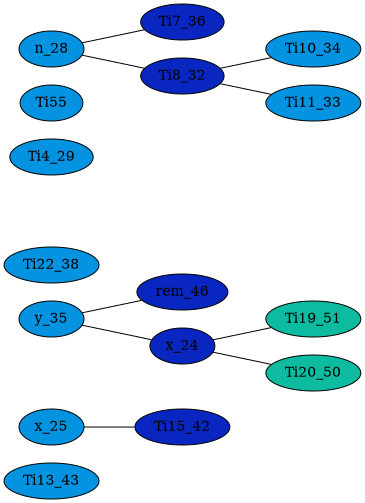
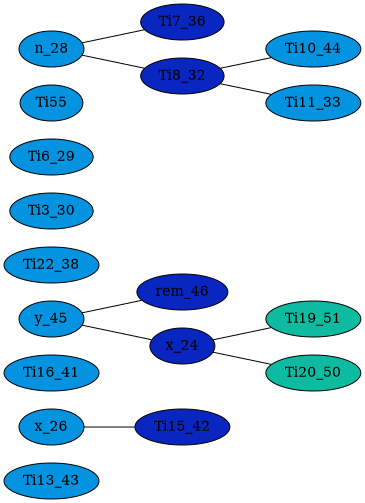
node "Ti10_34": label "Ti10_34" -> "Ti10_44"
node "Ti4_29": label "Ti4_29" -> "Ti6_29"
node "Ti3_30": added
node "y_35": label "y_35" -> "y_45"
node "Ti16_41": added
node "x_25": label "x_25" -> "x_26"
